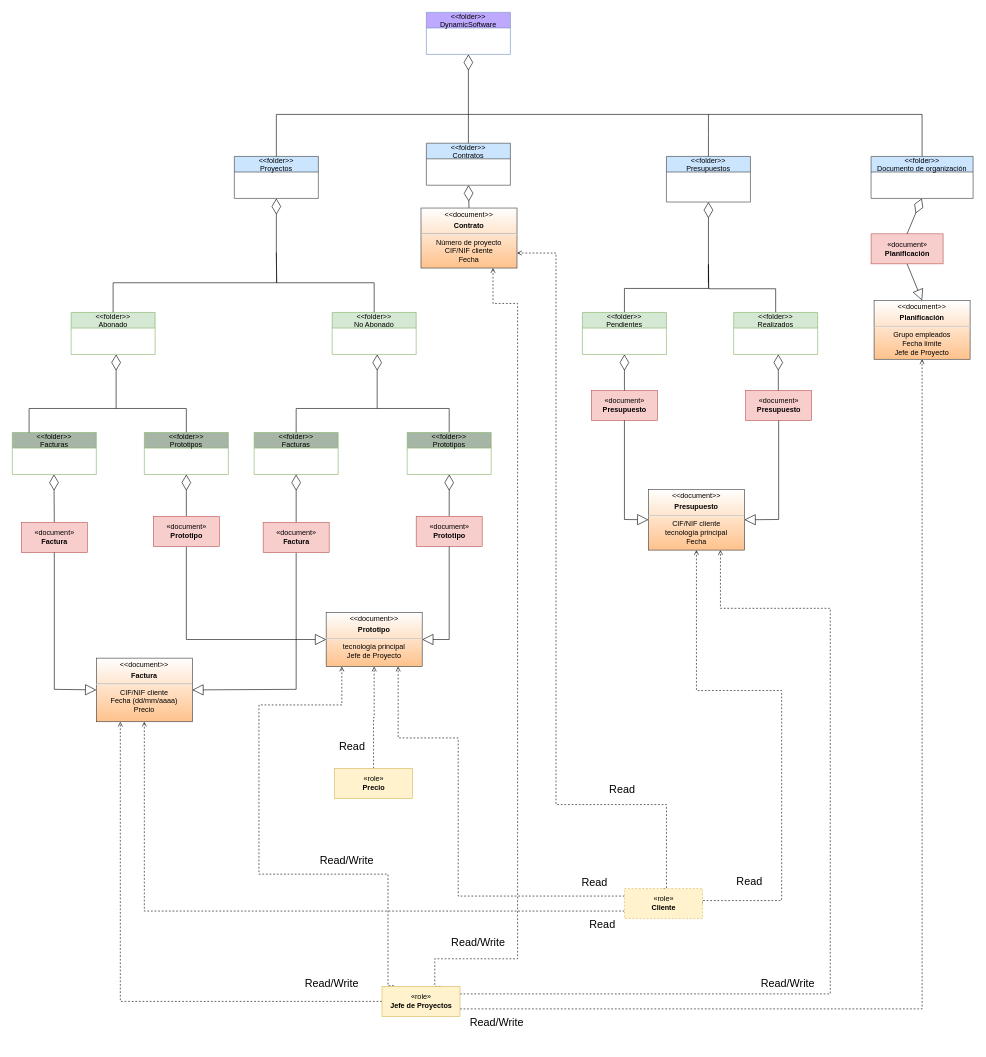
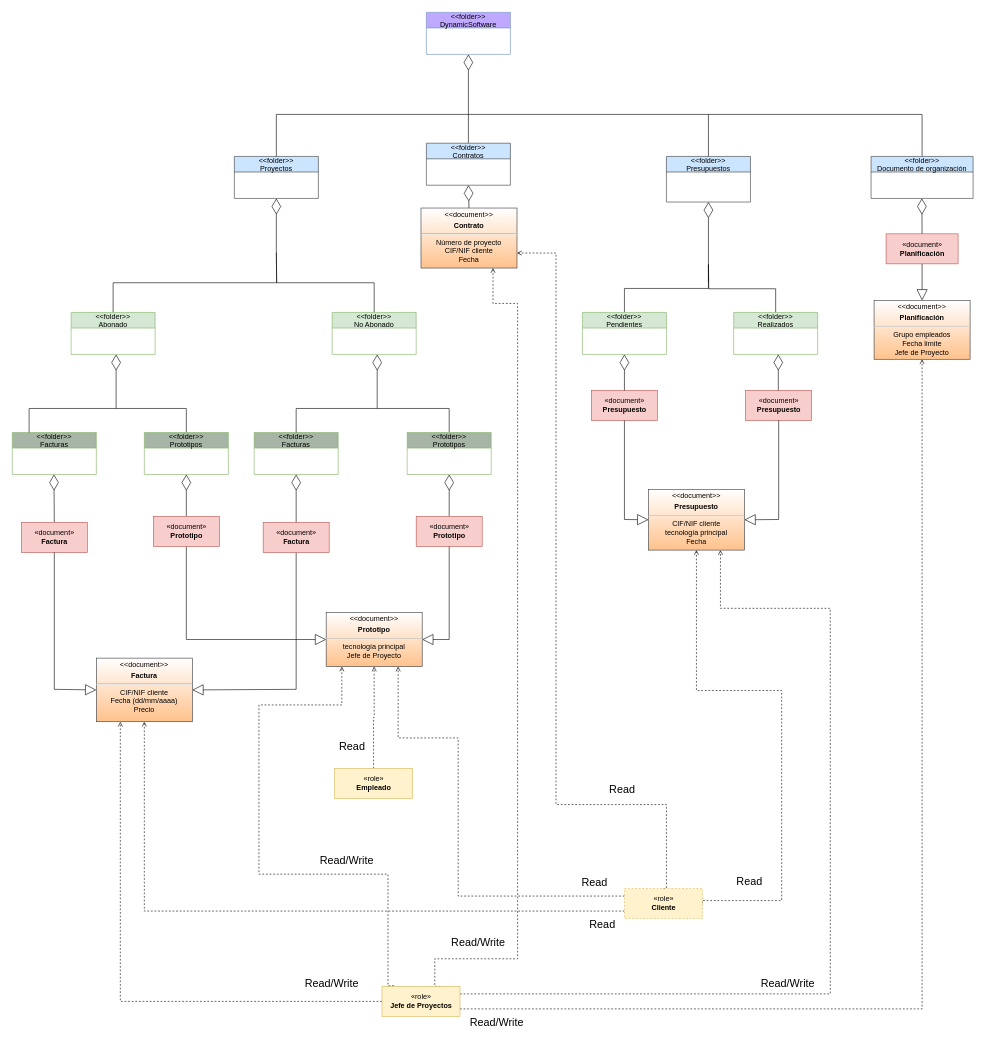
node "«document» Planificación": moved (907, 249) -> (922, 249)
node "«role» Precio": label "«role» Precio" -> "«role» Empleado"
